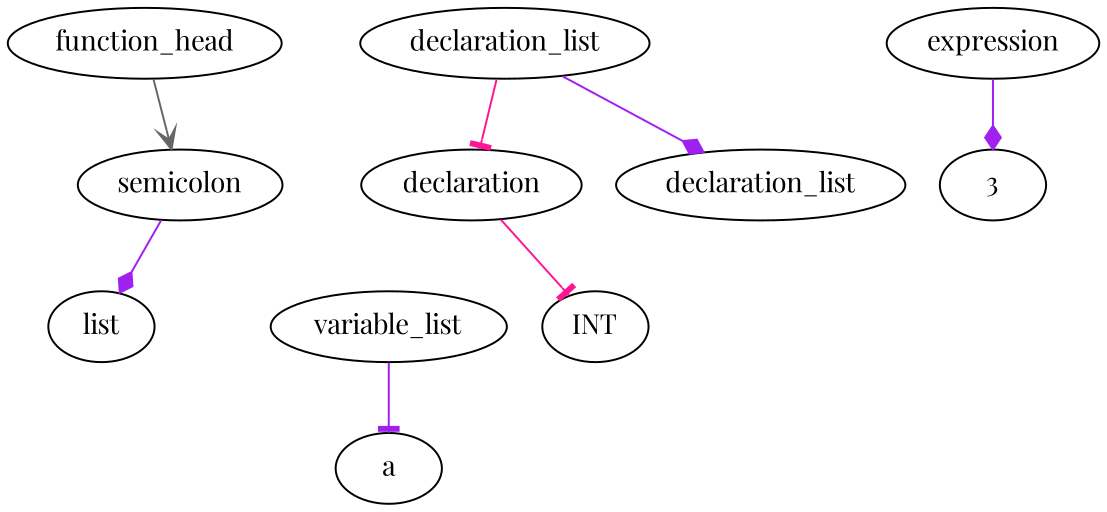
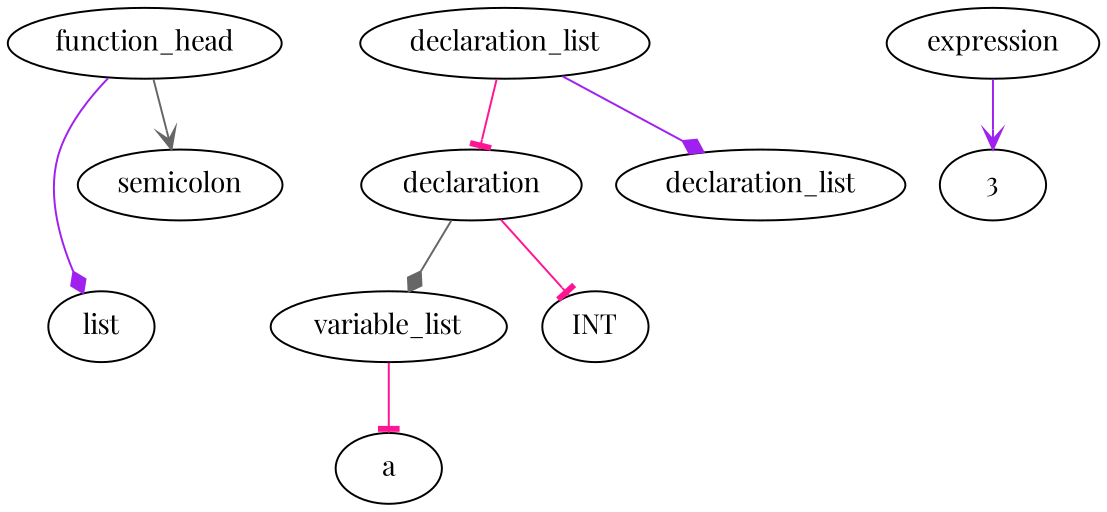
edge "expression" -> "3": arrowhead diamond -> vee
edge "semicolon" -> "list": now "function_head" -> "list"
edge "declaration" -> "variable_list": added
edge "variable_list" -> "a": color purple -> deeppink
